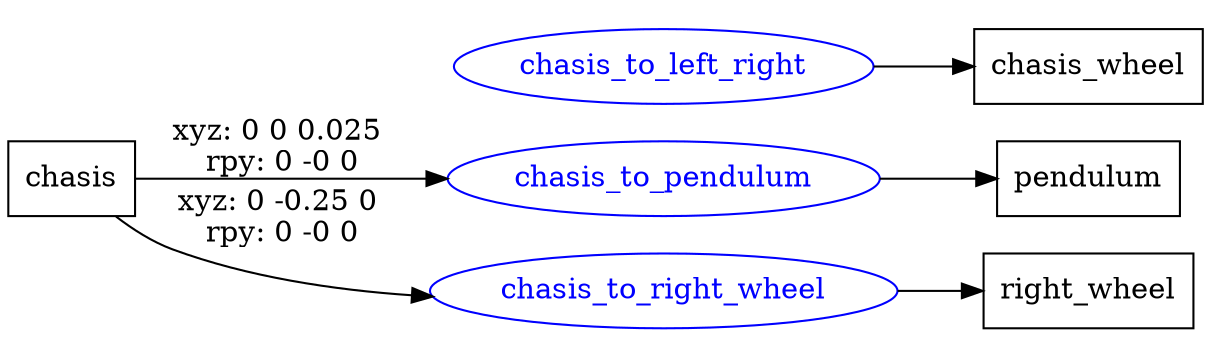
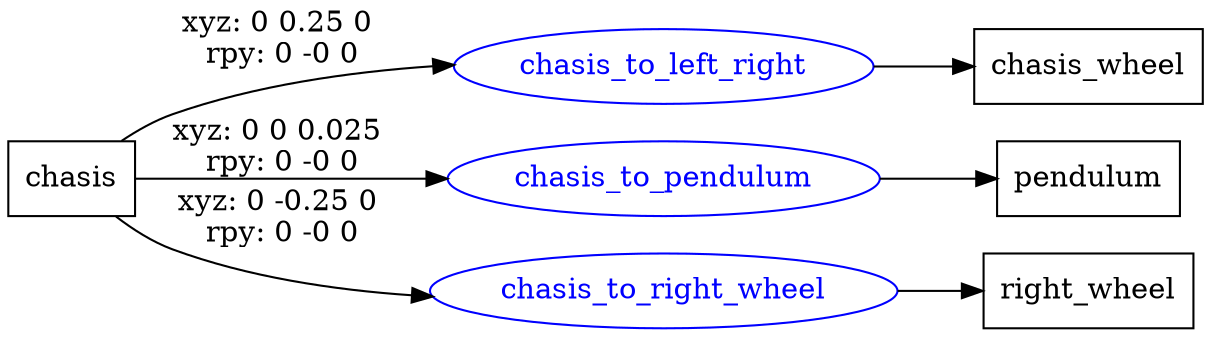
edge "chasis" -> "chasis_to_left_right": added, label "xyz: 0 0.25 0 rpy: 0 -0 0"
